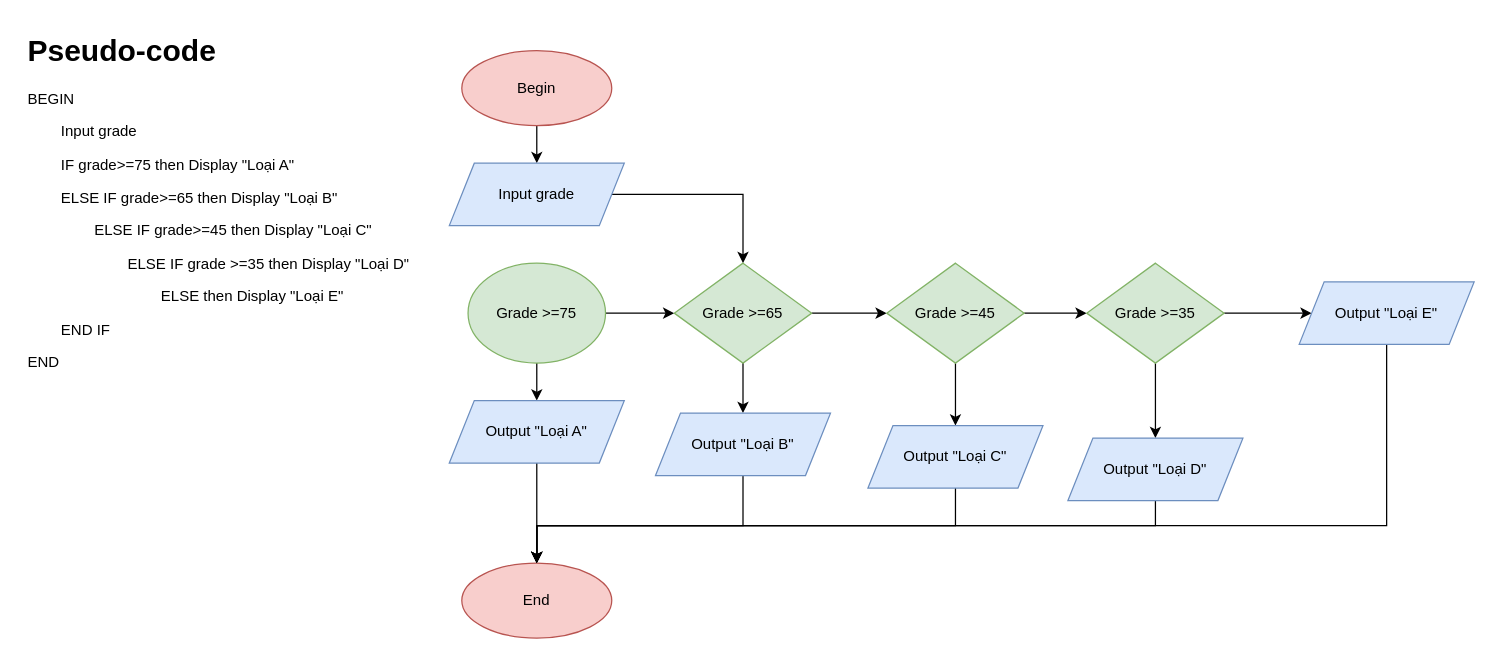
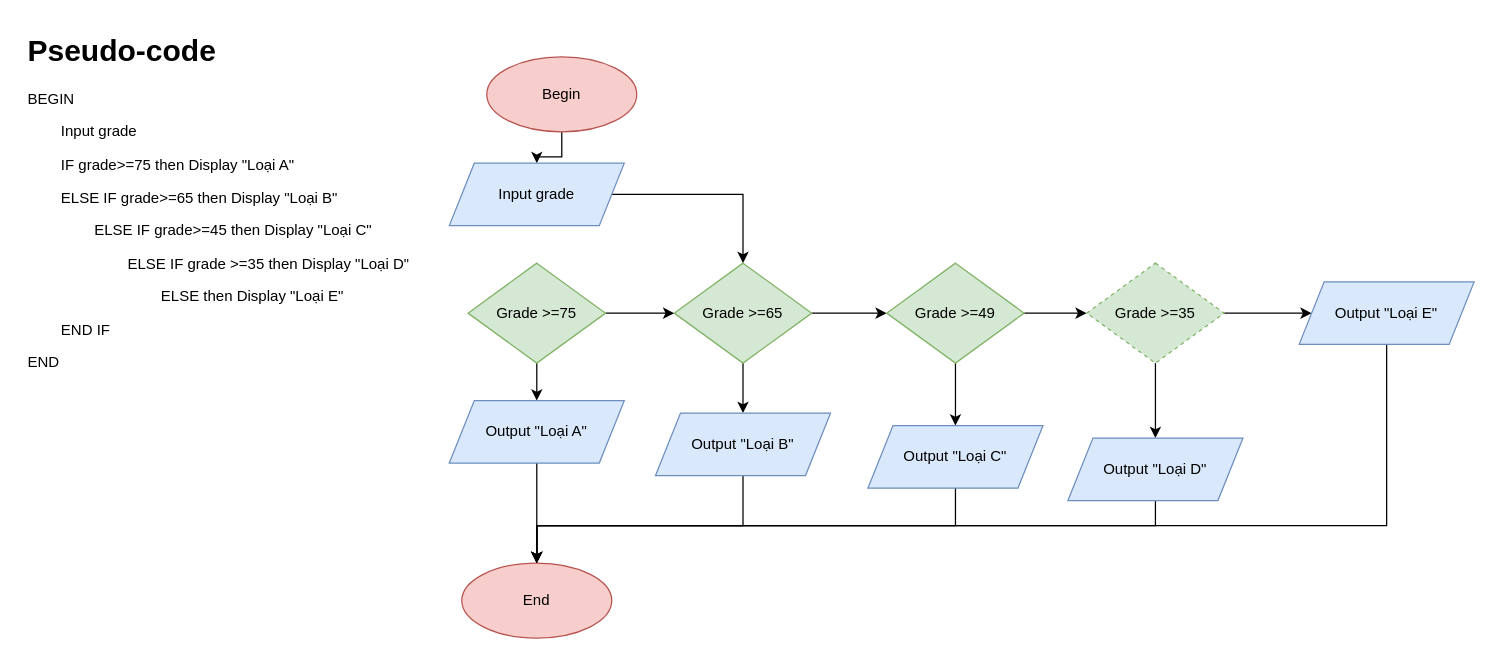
node "Begin": moved (537, 88) -> (562, 94)
node "Grade >=75": shape ellipse -> diamond
node "Grade >=45": label "Grade >=45" -> "Grade >=49"
node "Grade >=35": style solid -> dashed
